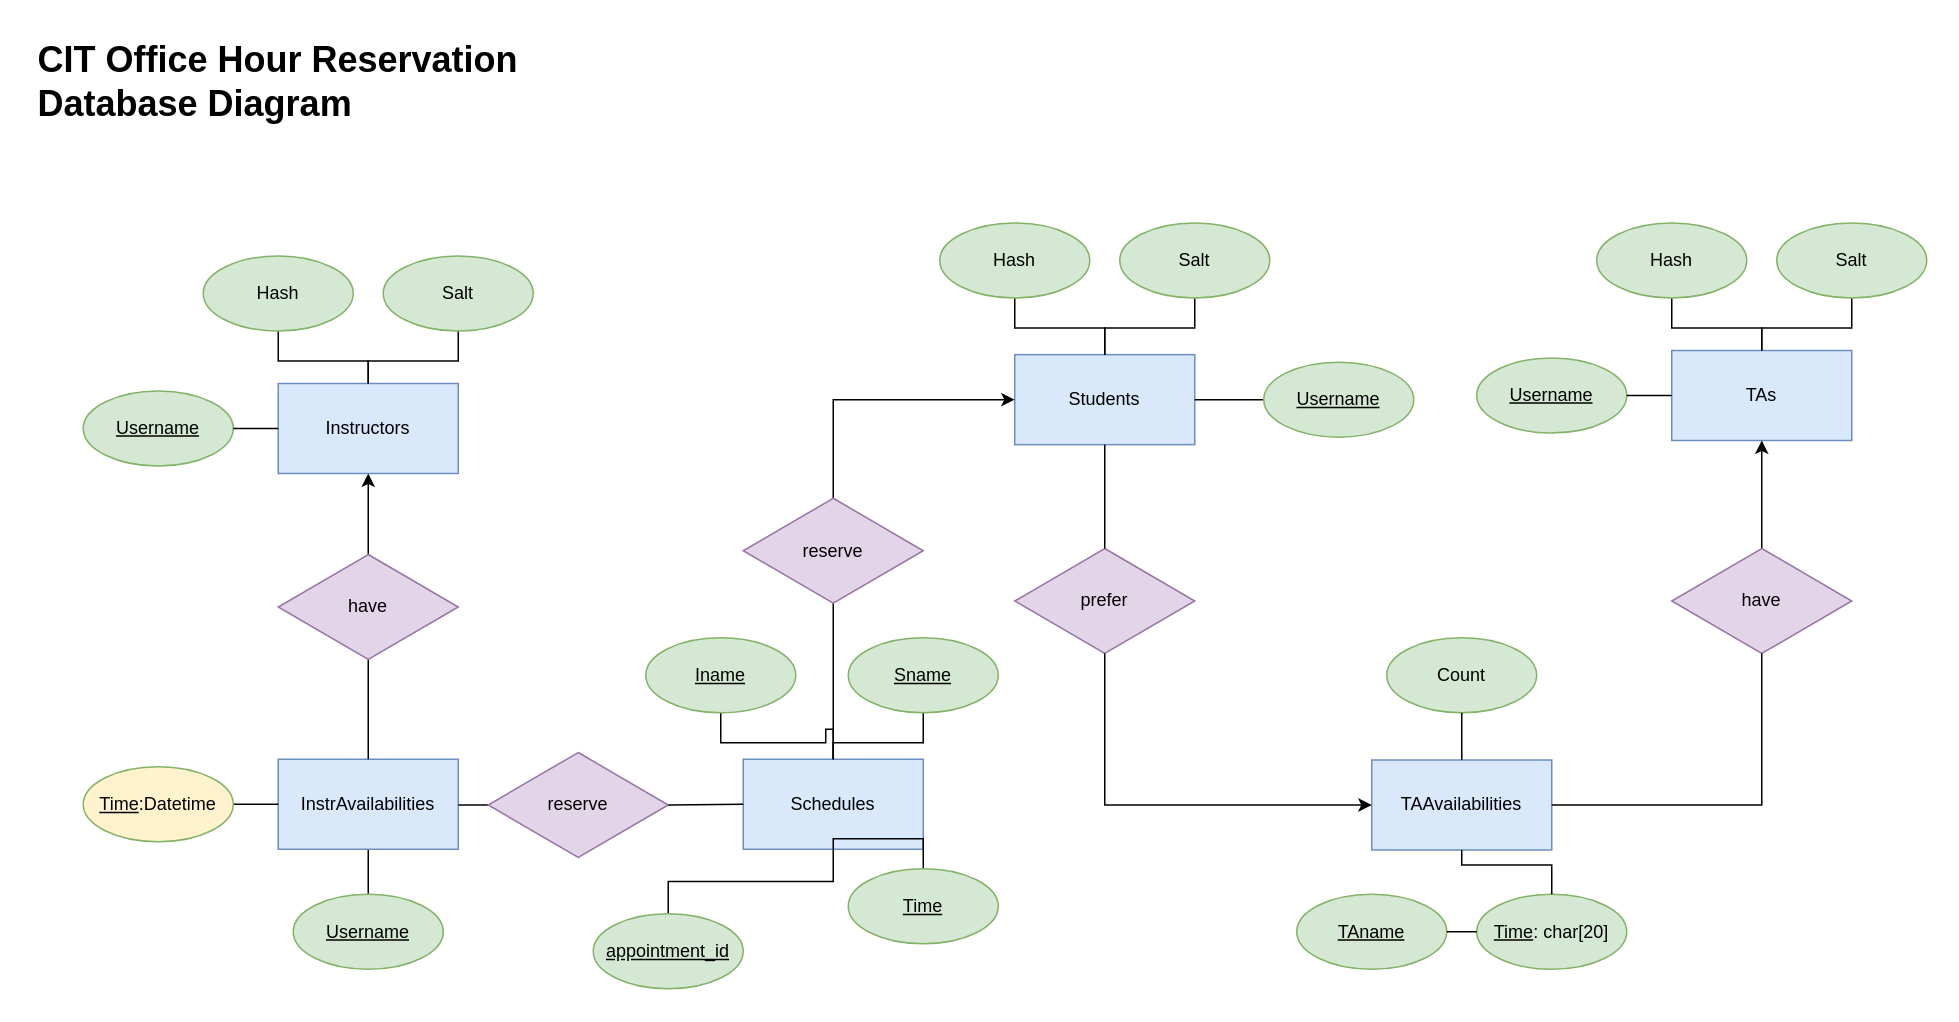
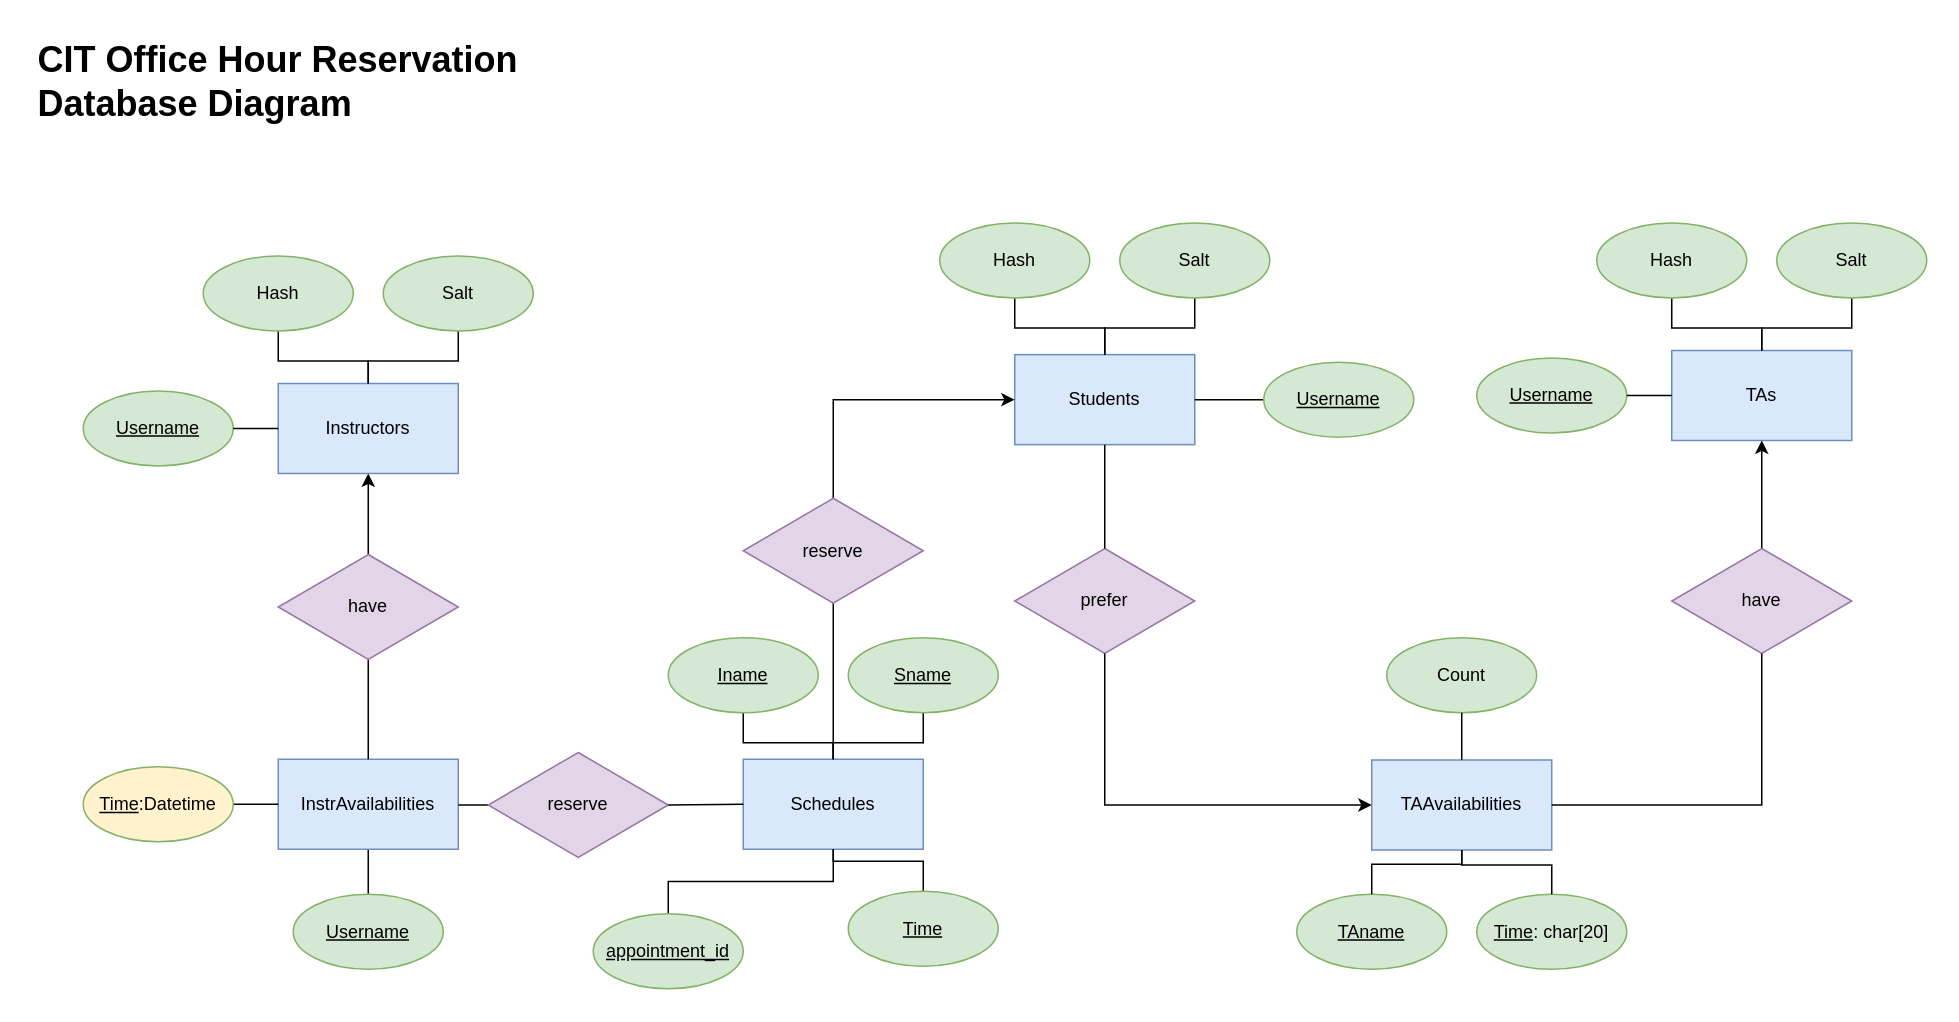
node "Iname": moved (721, 675) -> (743, 675)
node "Time": moved (923, 906) -> (923, 929)
edge "TAname" -- "Time: char[20]": now "TAname" -- "TAAvailabilities"
